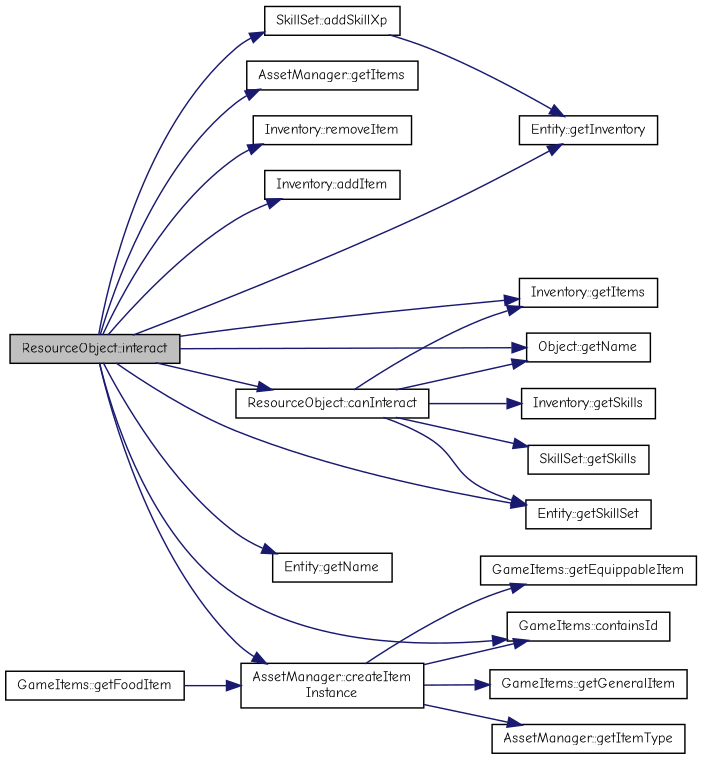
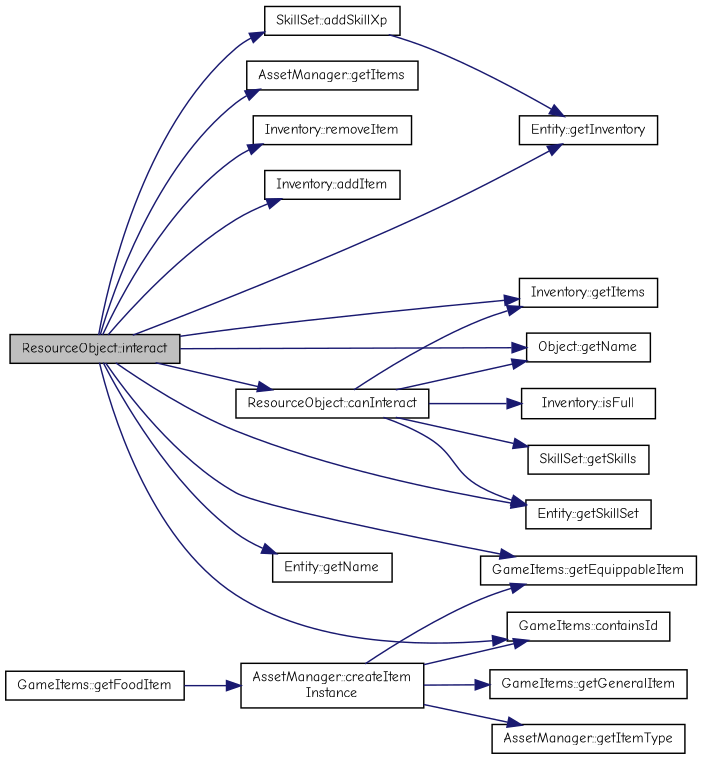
node "Inventory::getSkills": label "Inventory::getSkills" -> "Inventory::isFull"
edge "ResourceObject::interact" -> "AssetManager::createItem Instance": now "ResourceObject::interact" -> "GameItems::getEquippableItem"
